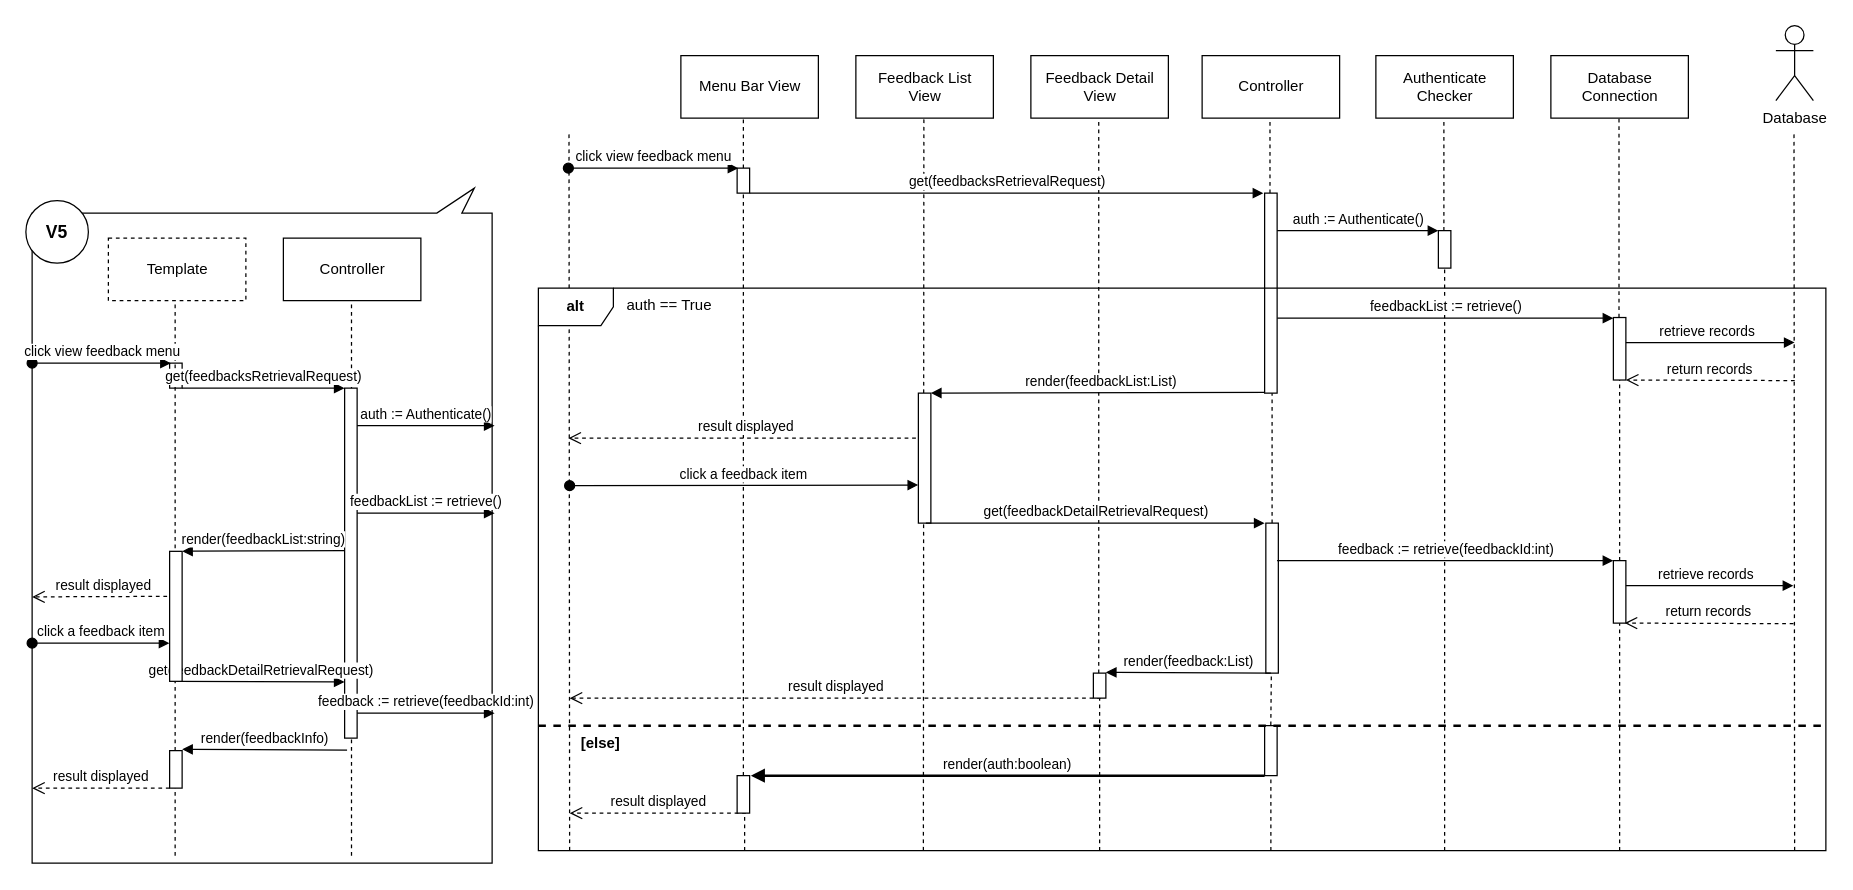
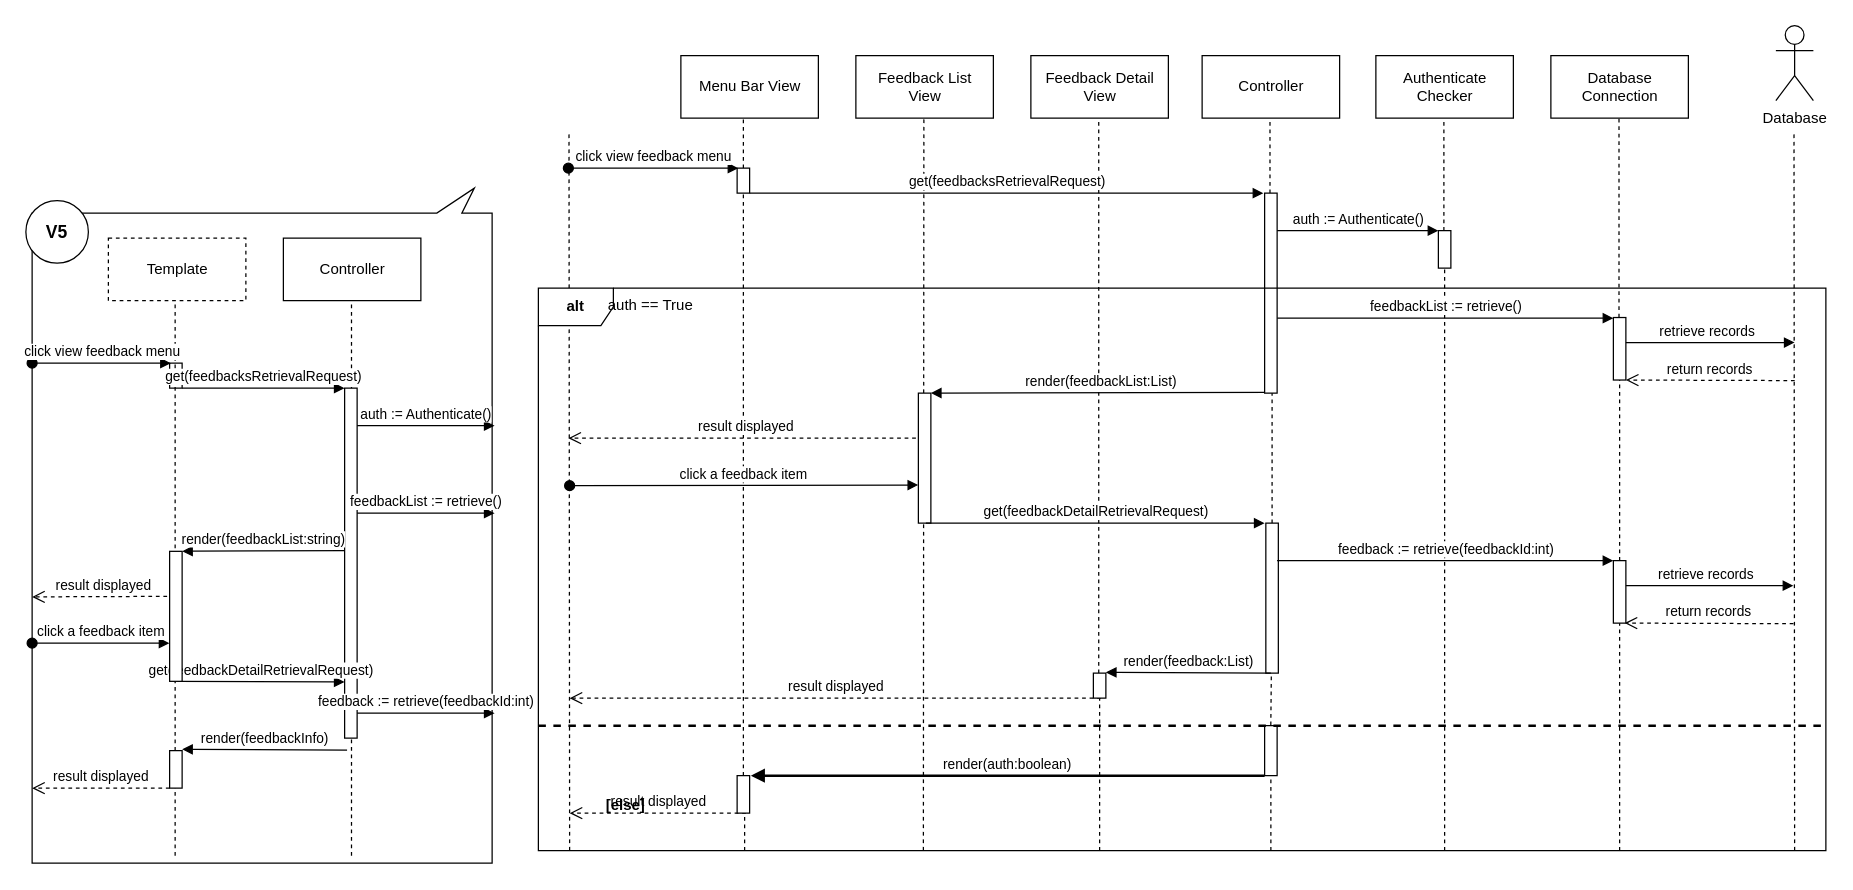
node "auth == True": moved (669, 305) -> (651, 305)
node "[else]": moved (601, 743) -> (626, 806)
